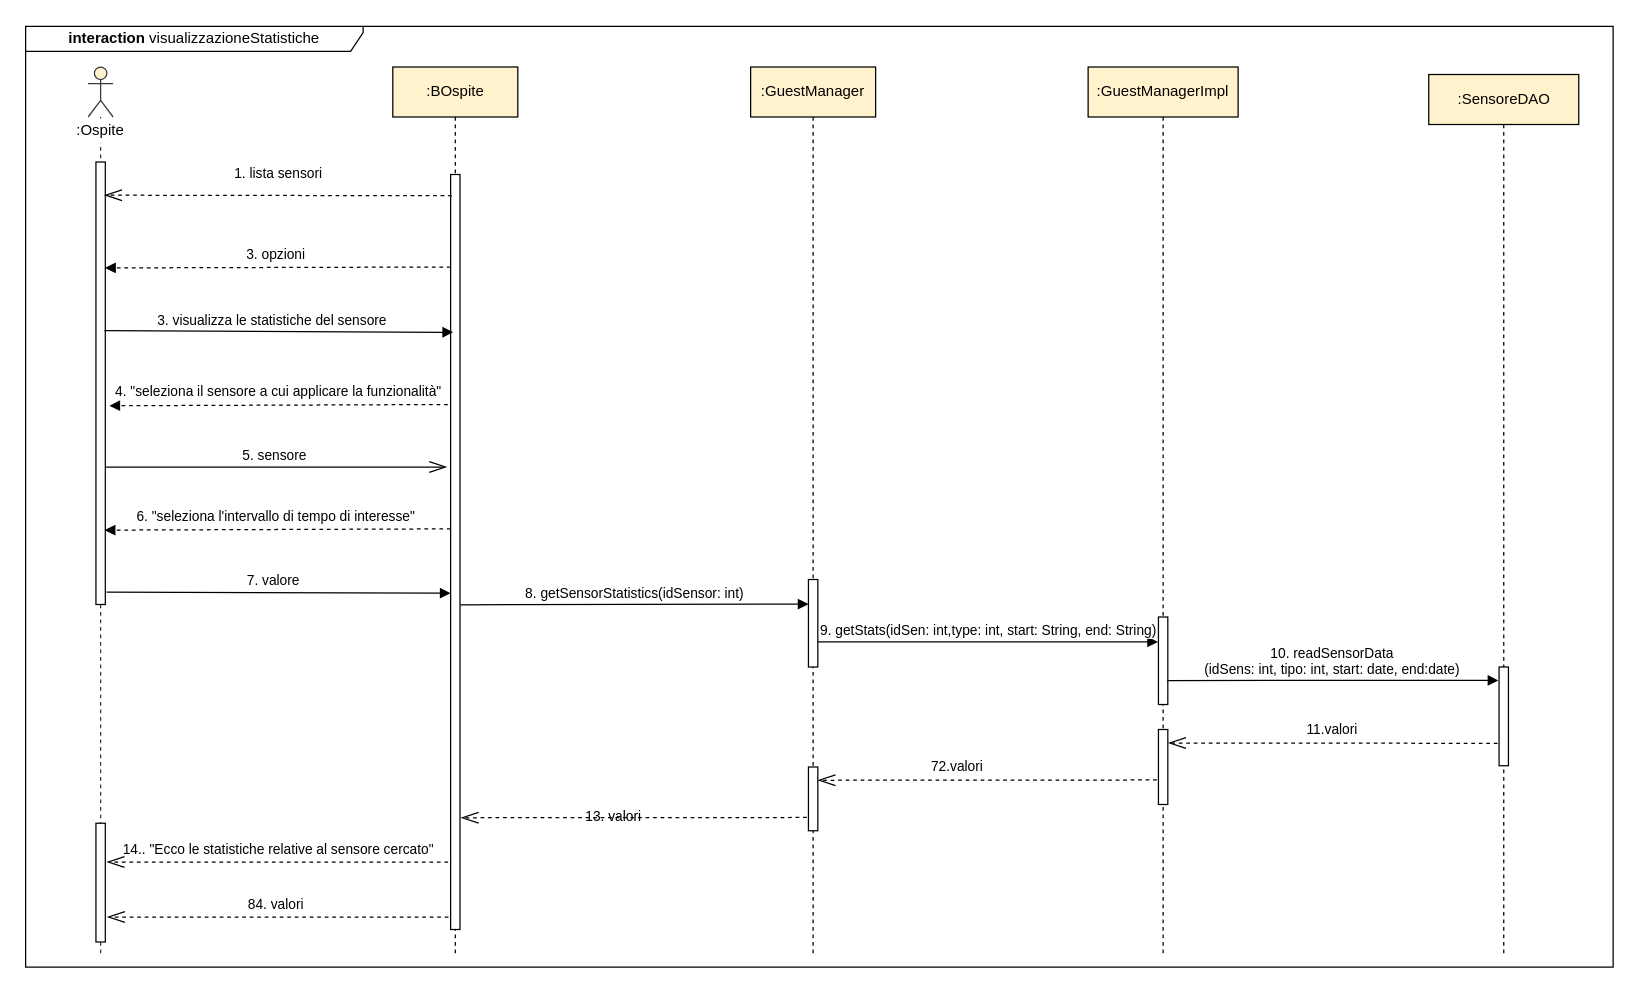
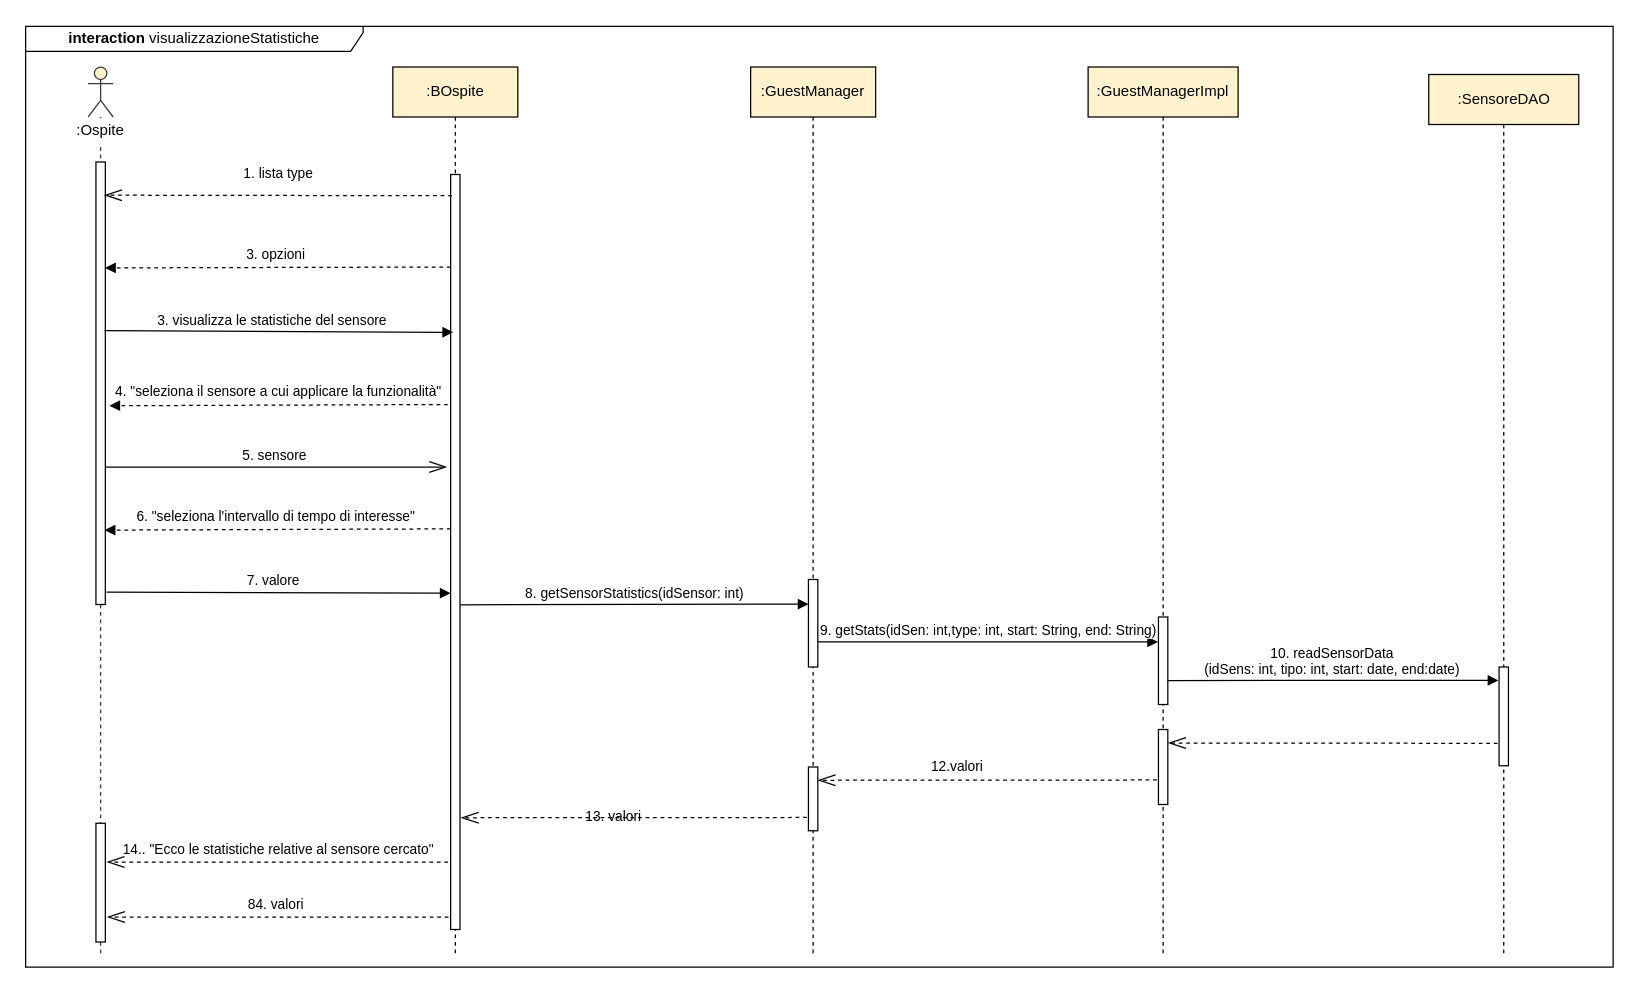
node "1. lista sensori": label "1. lista sensori" -> "1. lista type"
node "11.valori": removed
node "72.valori": label "72.valori" -> "12.valori"
